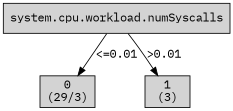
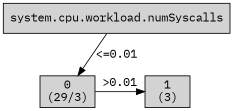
edge "system.cpu.workload.numSyscalls" -> "1 (3)": now "0 (29/3)" -> "1 (3)"
